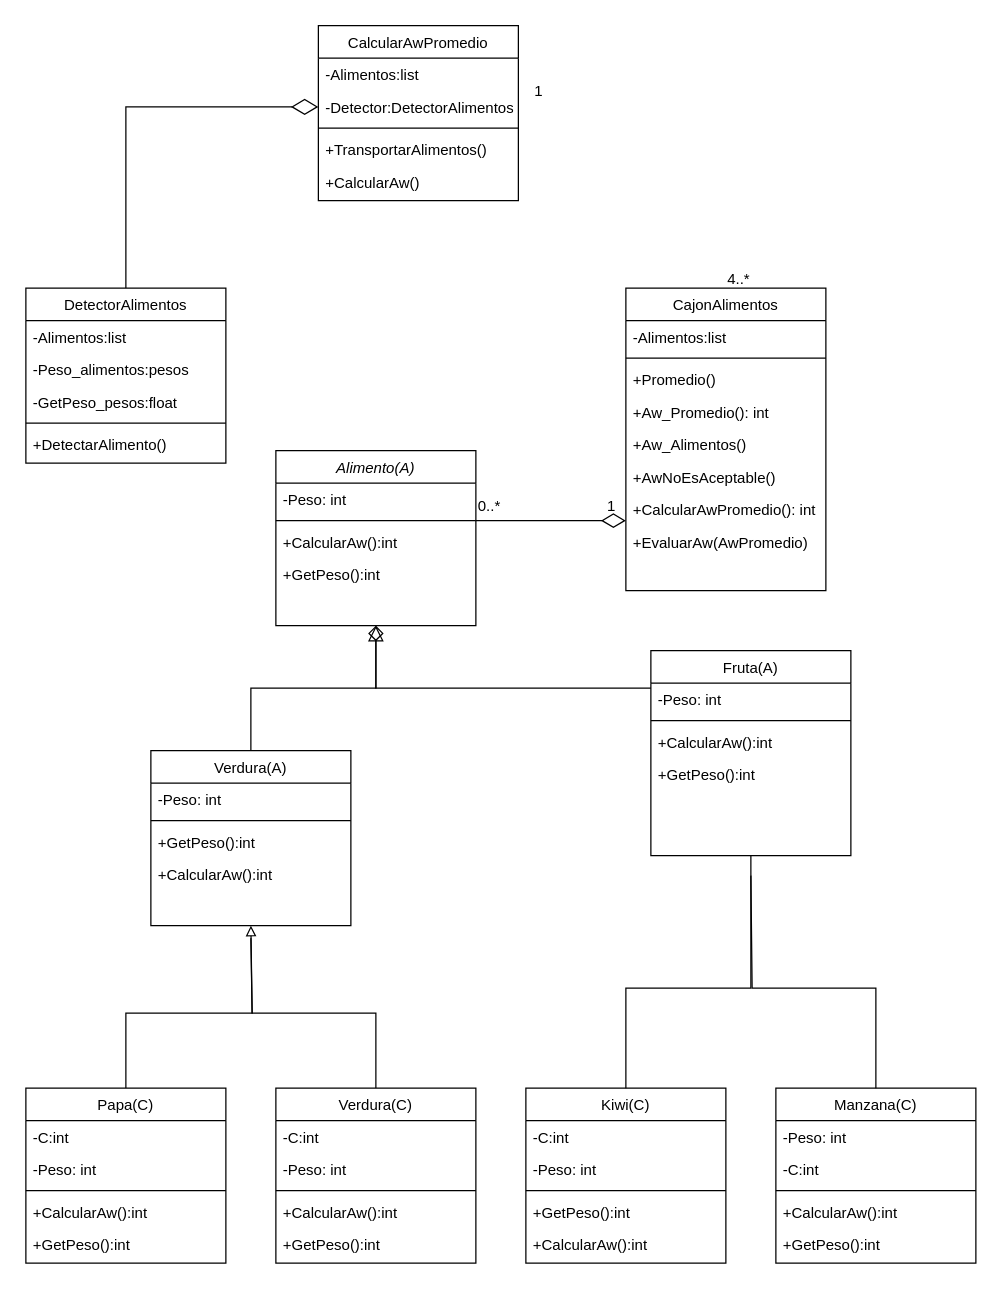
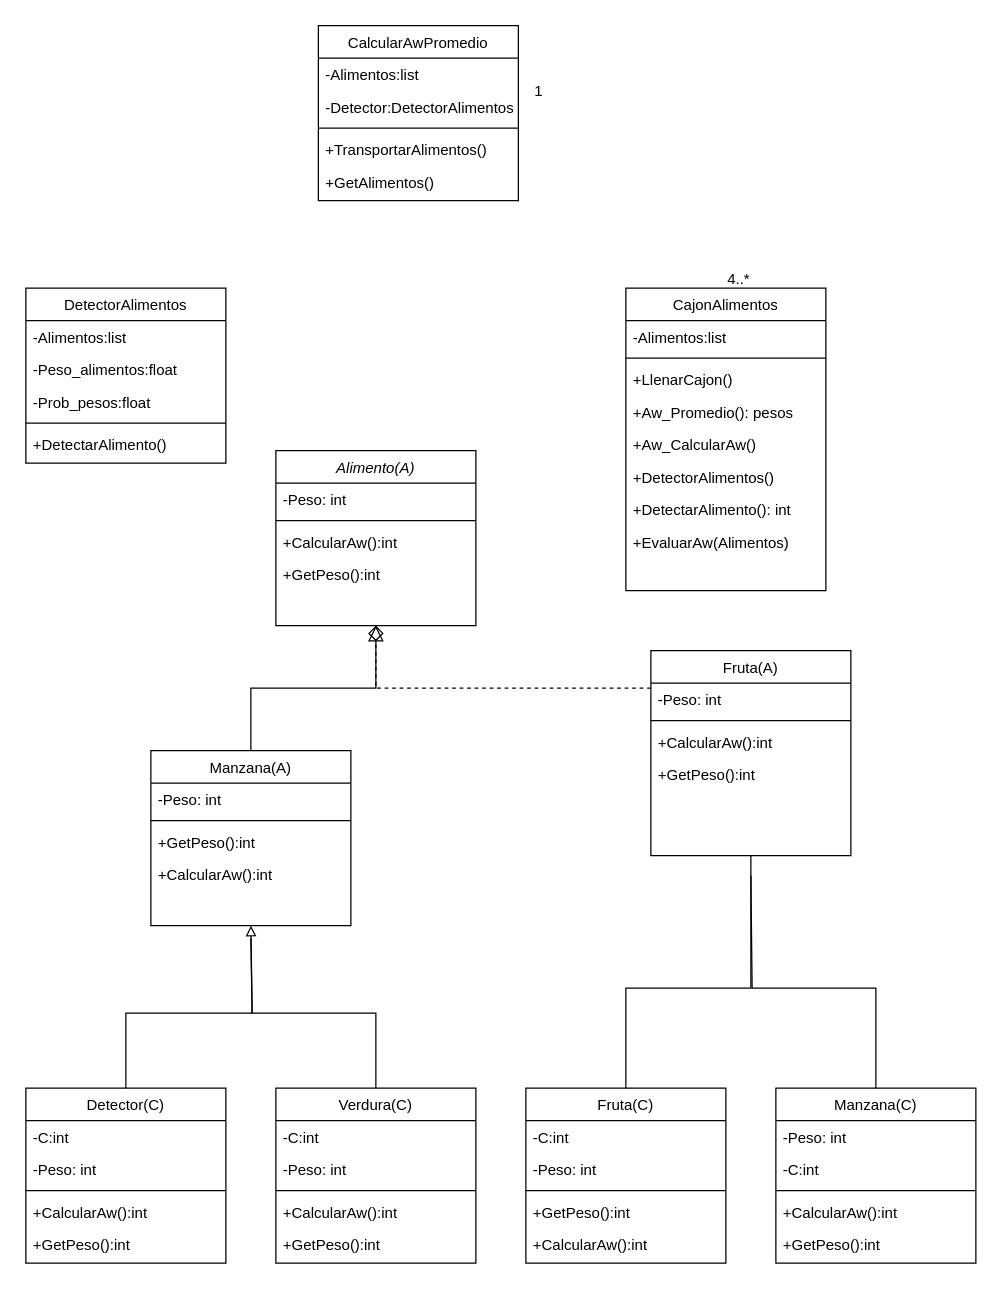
edge "DetectorAlimentos" -> "-Detector:DetectorAlimentos": removed
node "+CalcularAw()": label "+CalcularAw()" -> "+GetAlimentos()"
node "-Peso_alimentos:pesos": label "-Peso_alimentos:pesos" -> "-Peso_alimentos:float"
node "+Promedio()": label "+Promedio()" -> "+LlenarCajon()"
node "-GetPeso_pesos:float": label "-GetPeso_pesos:float" -> "-Prob_pesos:float"
node "+Aw_Promedio(): int": label "+Aw_Promedio(): int" -> "+Aw_Promedio(): pesos"
node "+Aw_Alimentos()": label "+Aw_Alimentos()" -> "+Aw_CalcularAw()"
node "+AwNoEsAceptable()": label "+AwNoEsAceptable()" -> "+DetectorAlimentos()"
node "+CalcularAwPromedio(): int": label "+CalcularAwPromedio(): int" -> "+DetectarAlimento(): int"
edge "Alimento(A)" -> "CajonAlimentos": removed, labels "0..*", "1"
node "+EvaluarAw(AwPromedio)": label "+EvaluarAw(AwPromedio)" -> "+EvaluarAw(Alimentos)"
edge "Fruta(A)" -> "Alimento(A)": style solid -> dashed
node "Verdura(A)": label "Verdura(A)" -> "Manzana(A)"
node "Papa(C)": label "Papa(C)" -> "Detector(C)"
node "Kiwi(C)": label "Kiwi(C)" -> "Fruta(C)"
